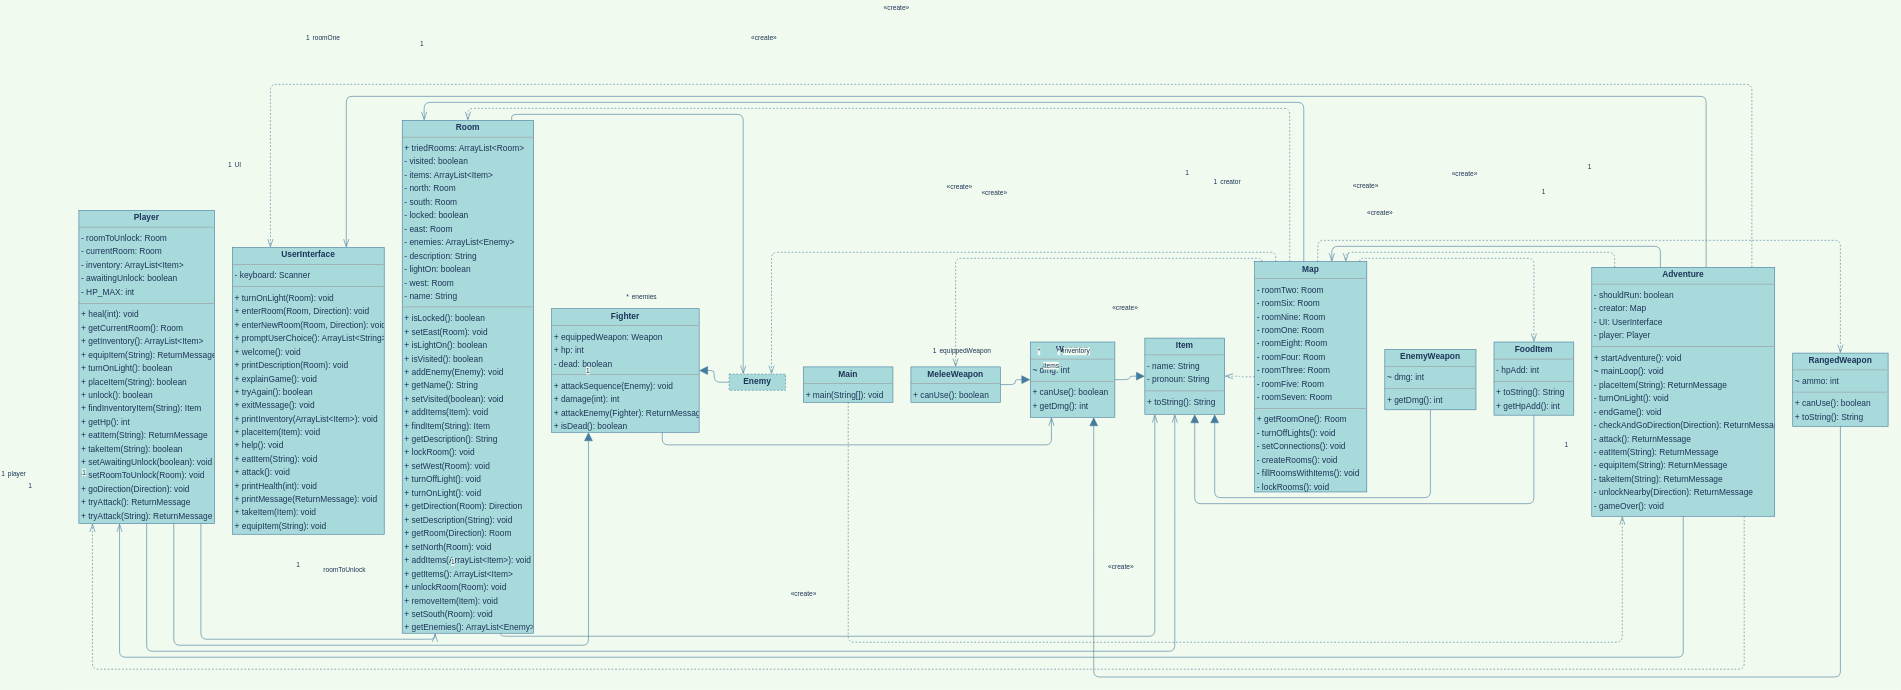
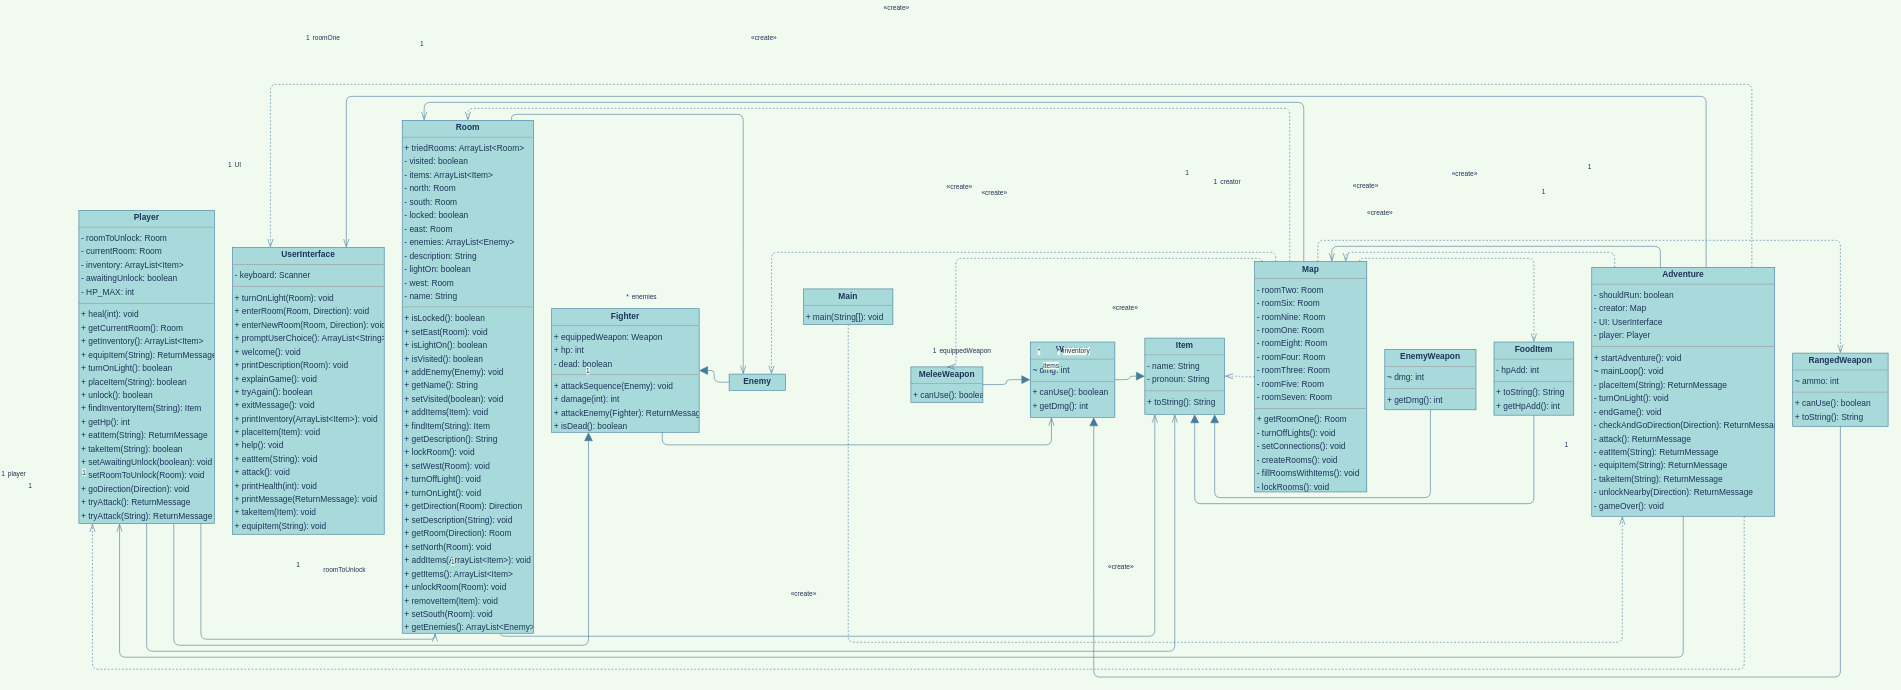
node "Enemy": style dashed -> solid
node "Main + main(String[]): void": moved (848, 385) -> (848, 307)
node "MeleeWeapon + canUse(): boolean": size 89x35 -> 72x35
